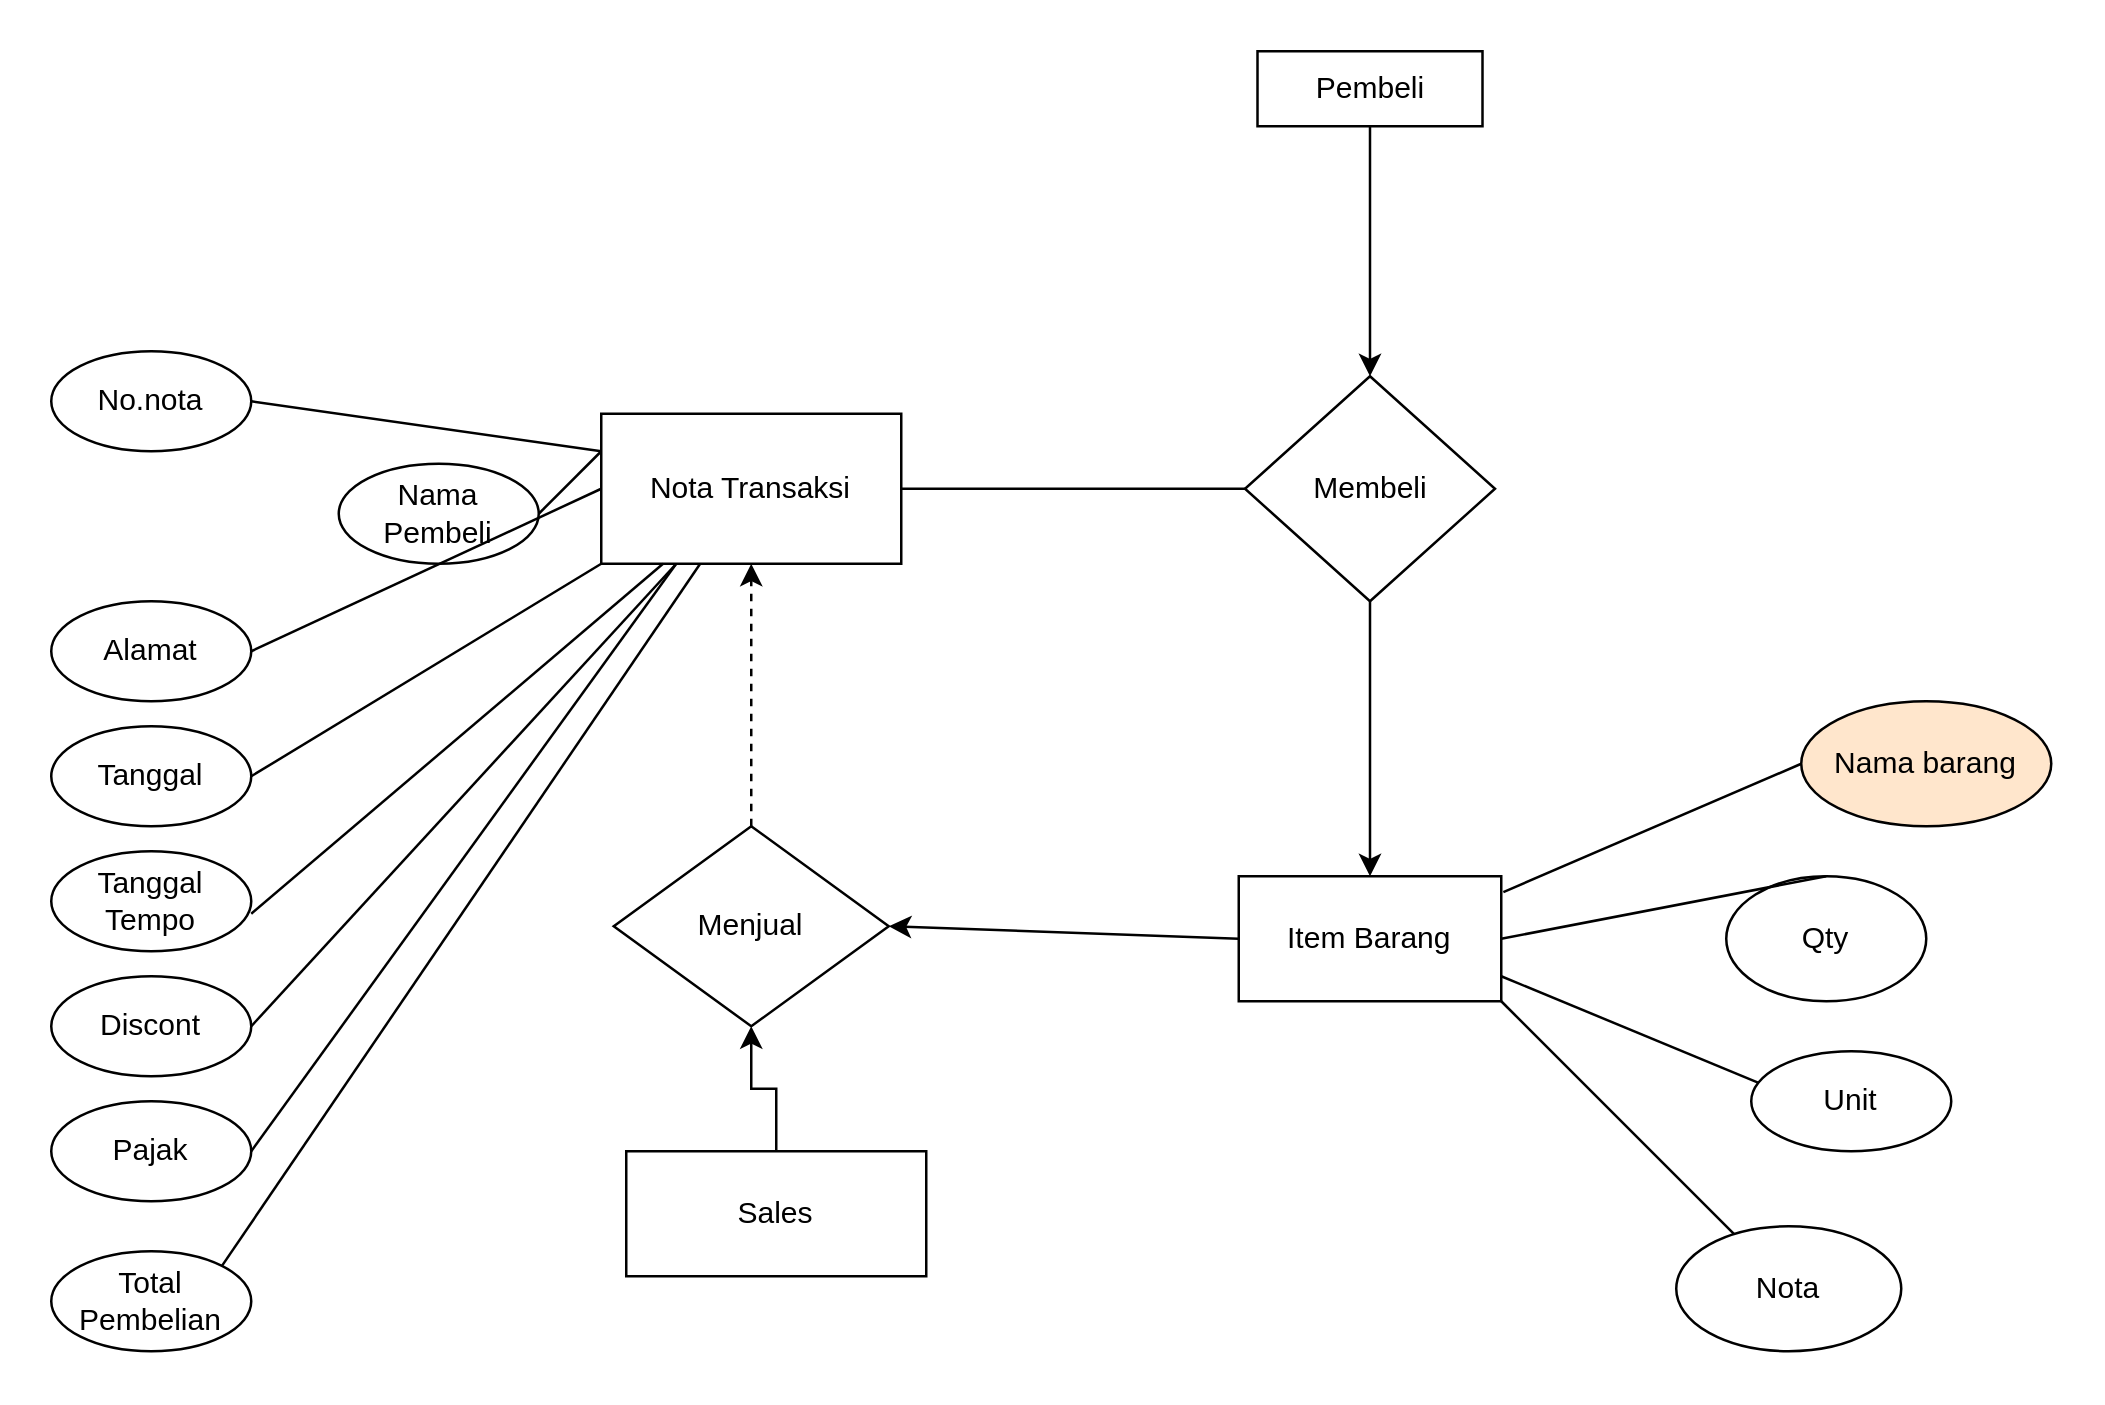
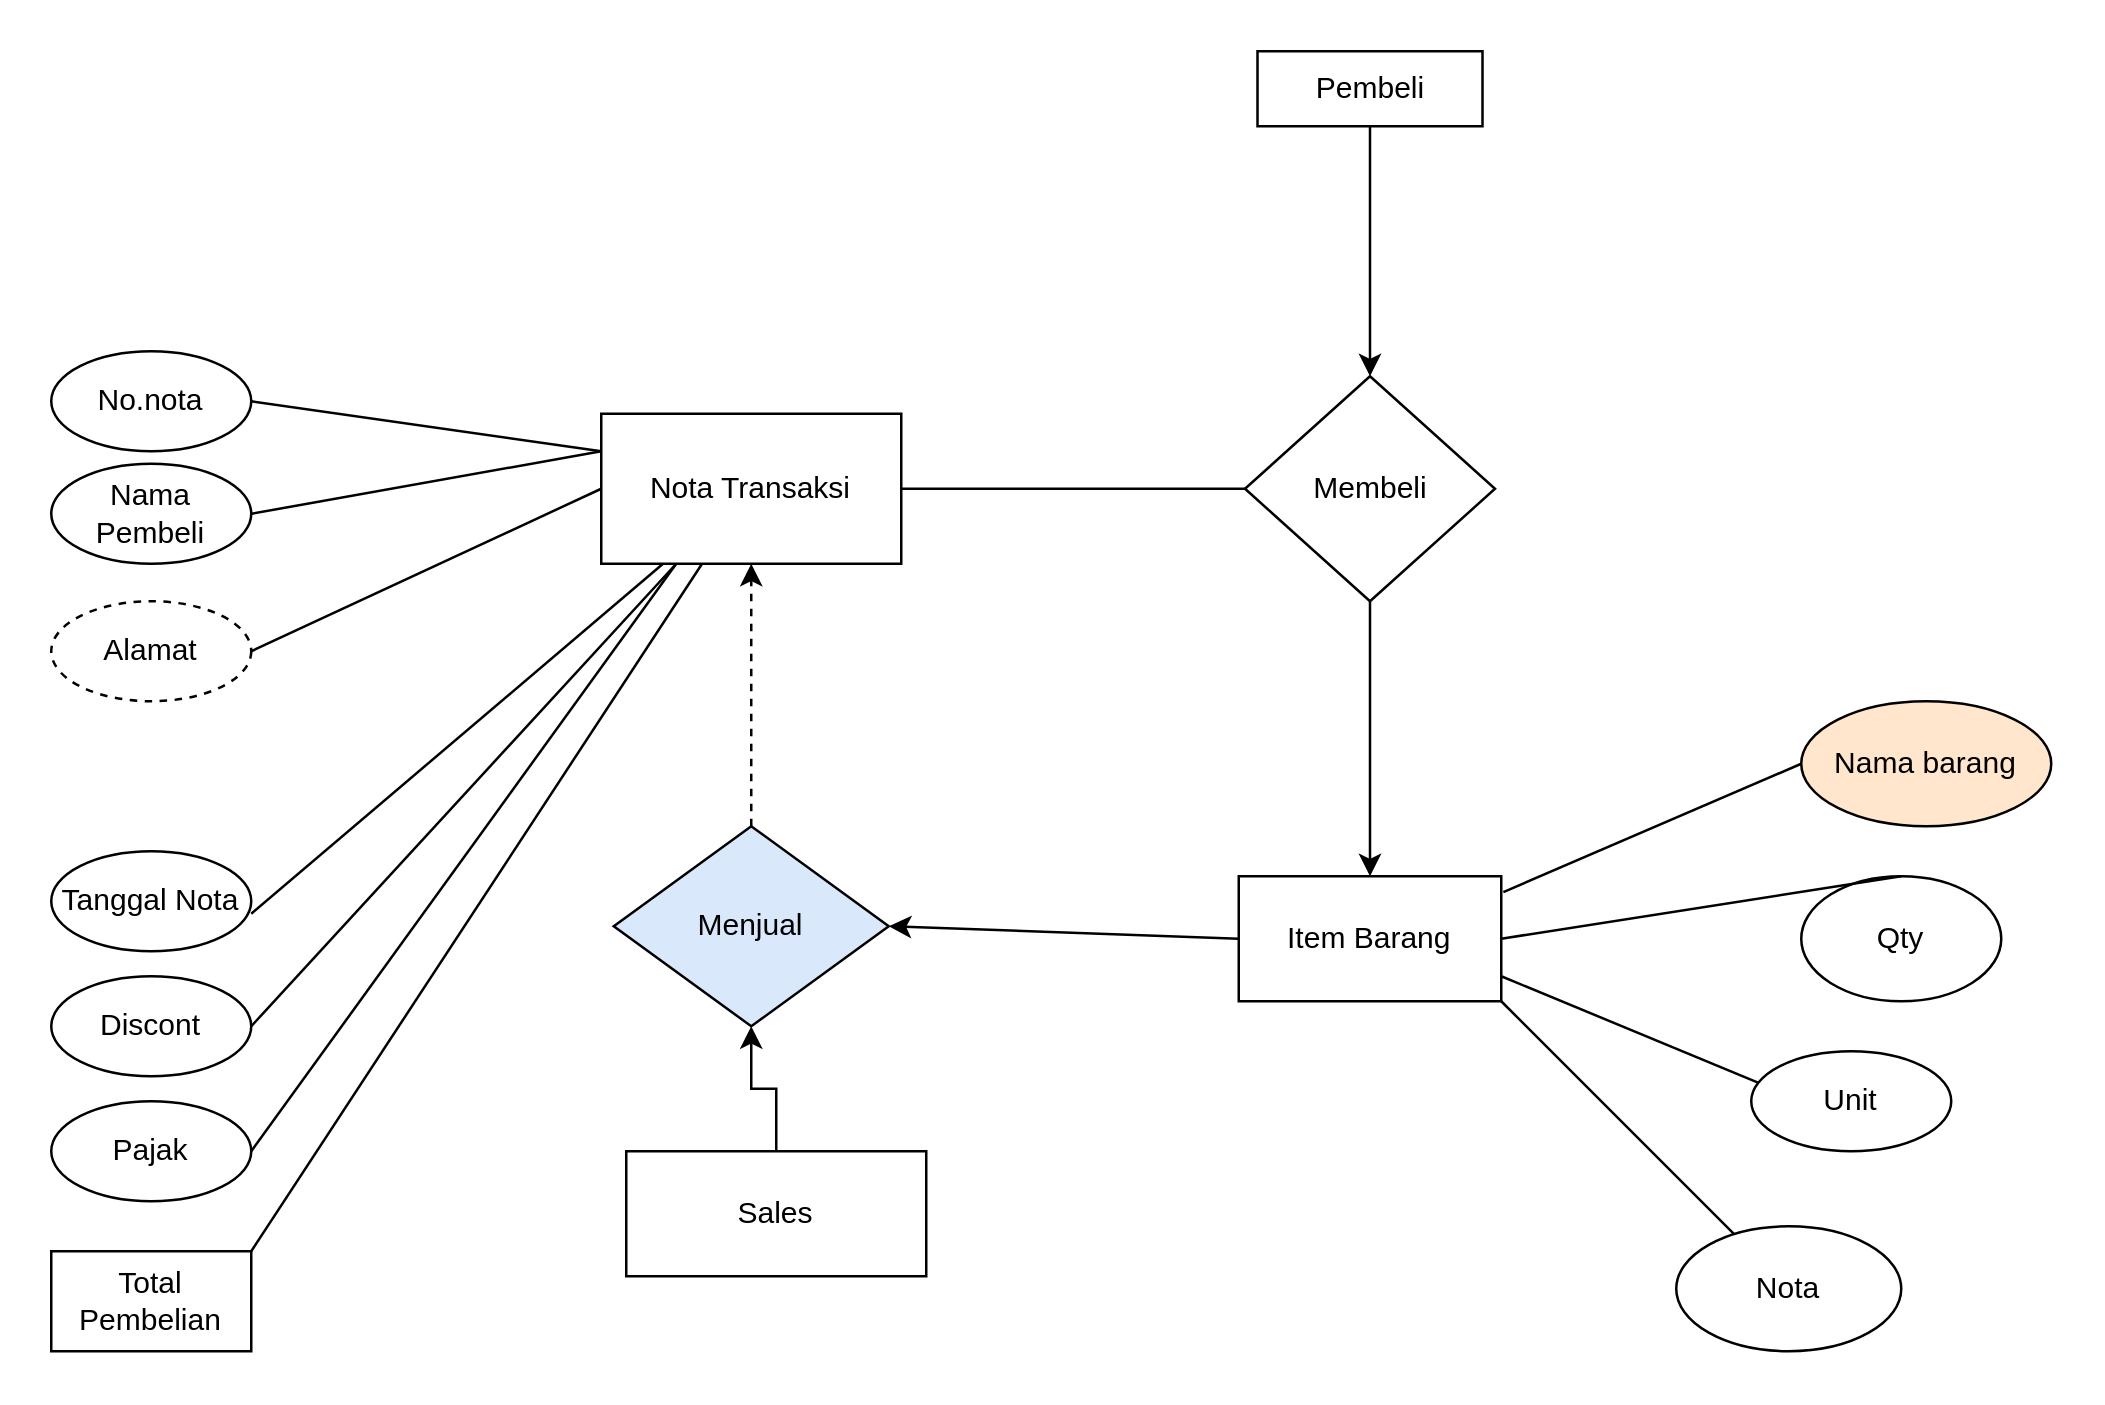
node "Nama Pembeli": moved (439, 514) -> (151, 514)
node "Alamat": style solid -> dashed
edge "Nota Transaksi" -- "Tanggal": removed
node "Tanggal": removed
node "Tanggal Tempo": label "Tanggal Tempo" -> "Tanggal Nota"
node "Menjual": fillcolor #ffffff -> #dae8fc
node "Qty": moved (1826, 939) -> (1901, 939)
node "Total Pembelian": shape ellipse -> rectangle
